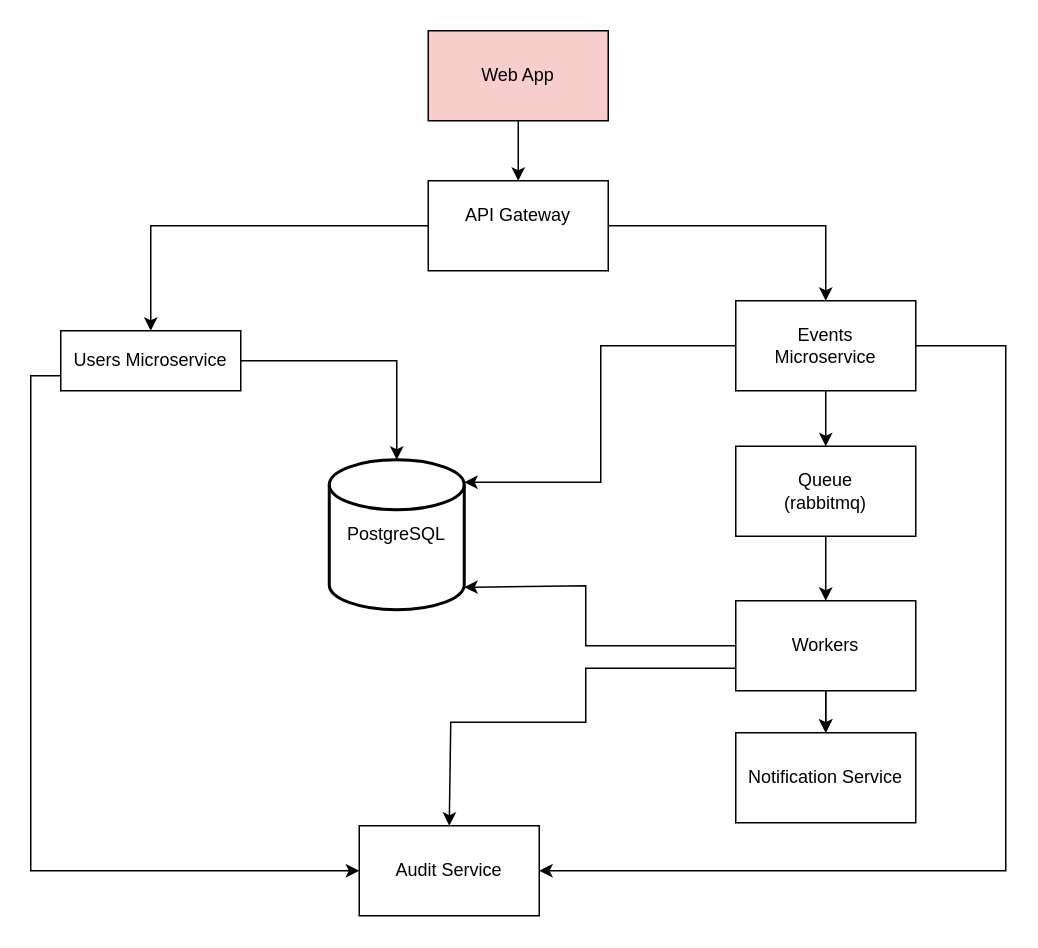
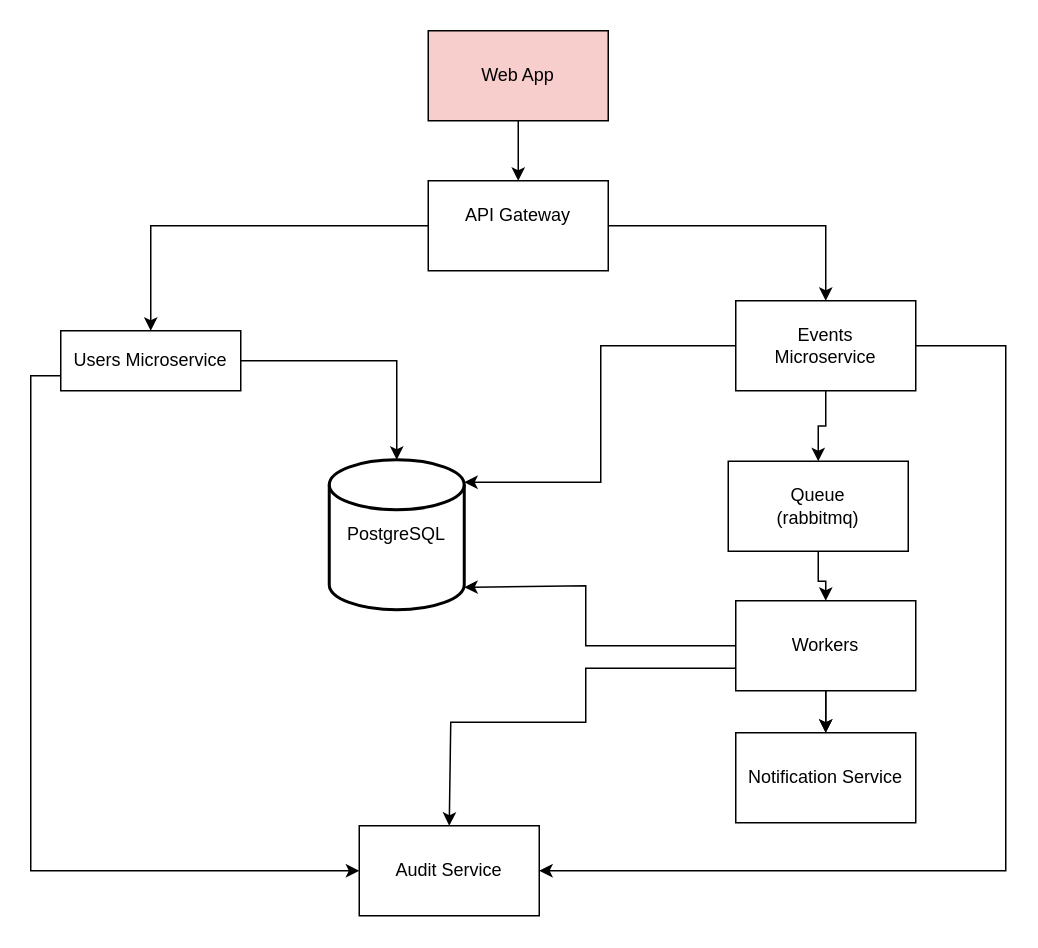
node "Queue (rabbitmq)": moved (826, 491) -> (818, 506)
